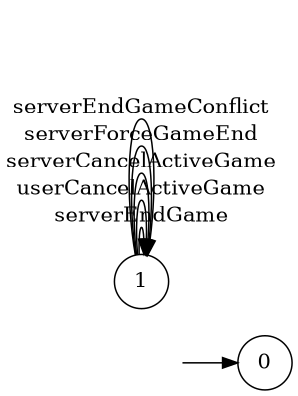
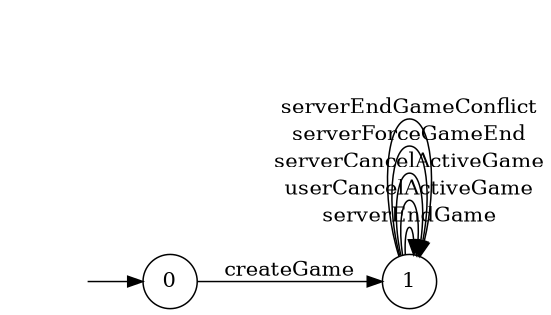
edge "0" -> "1": added, label "createGame"
